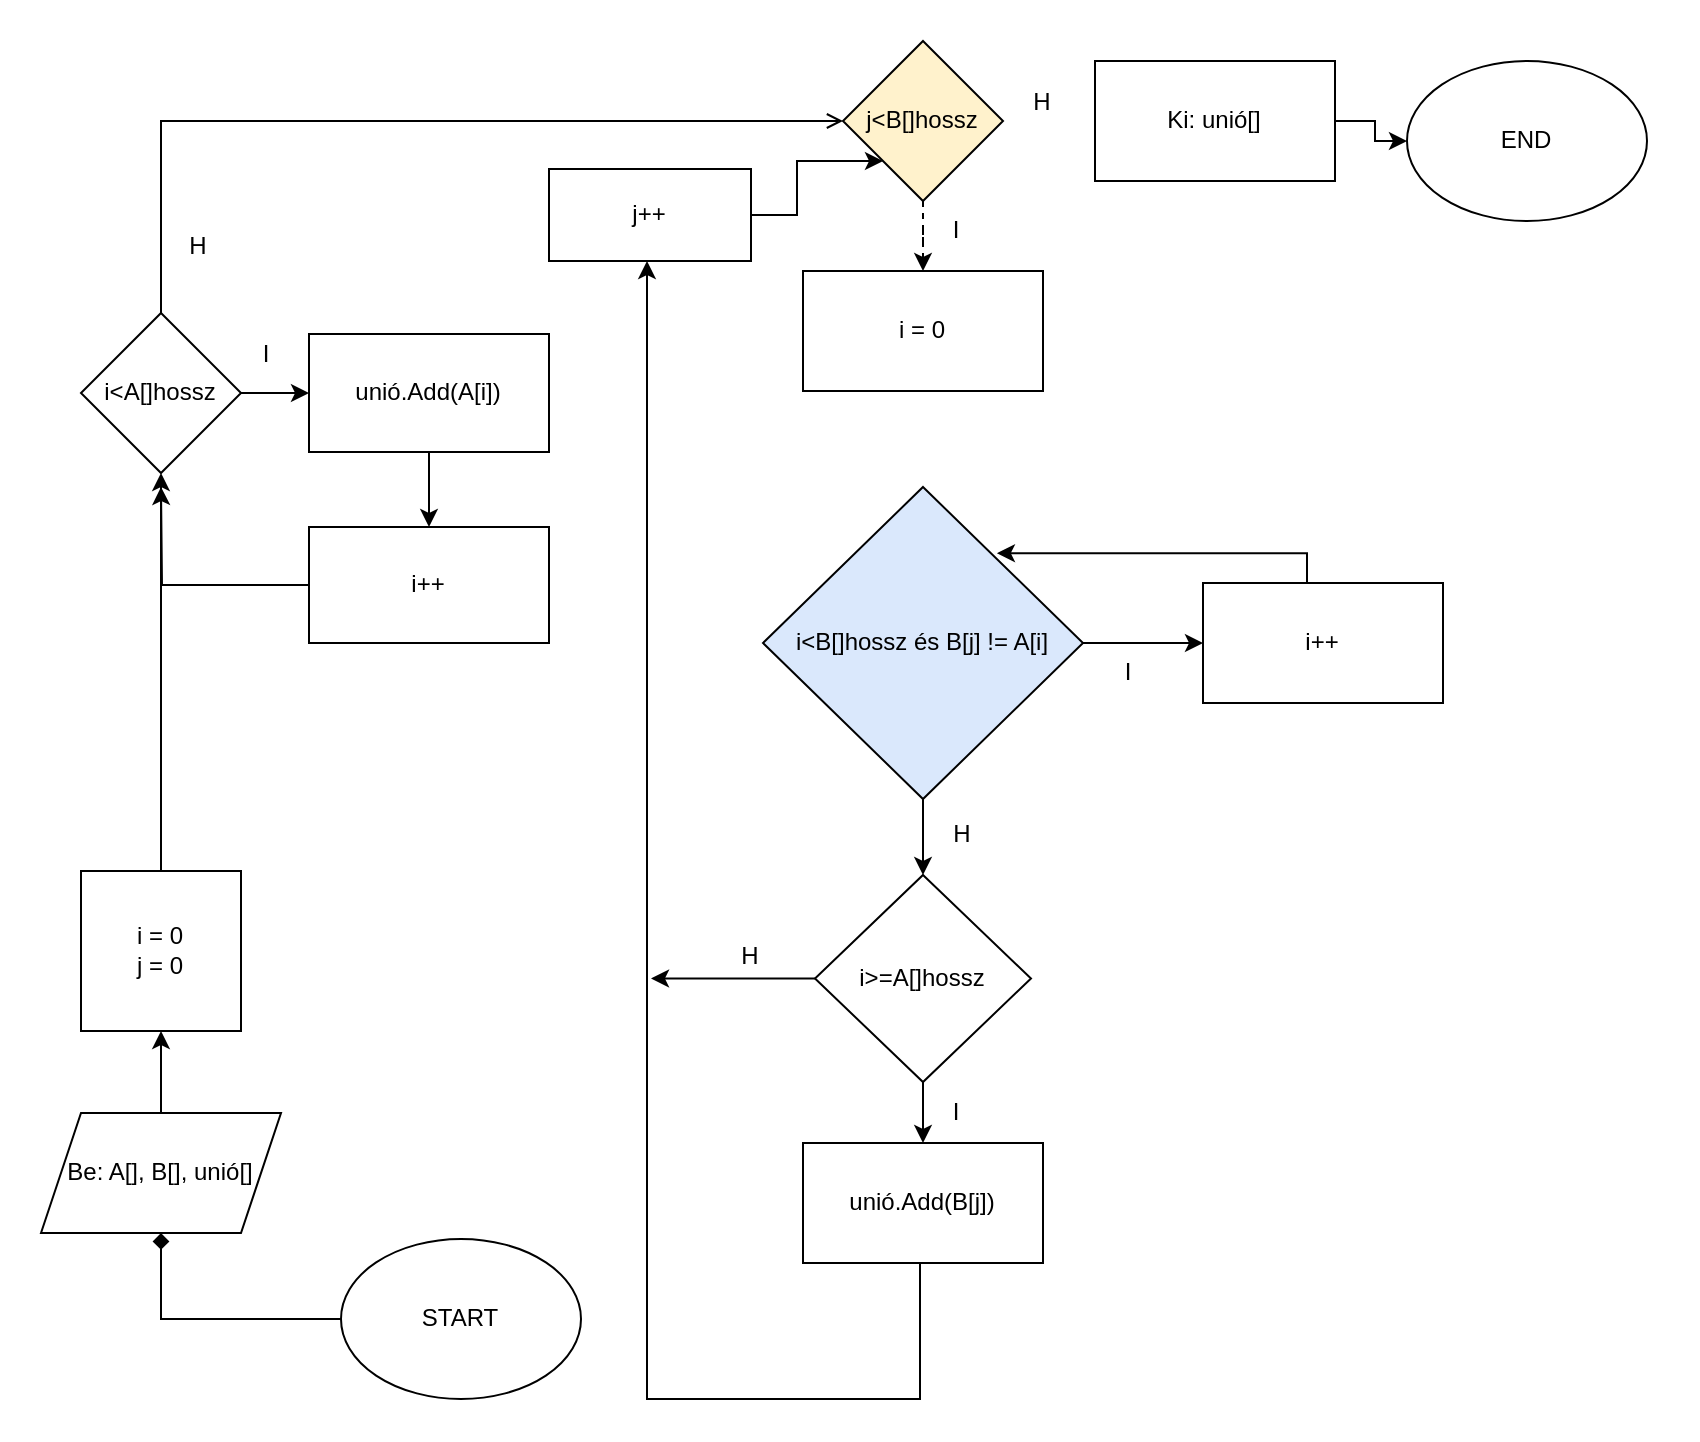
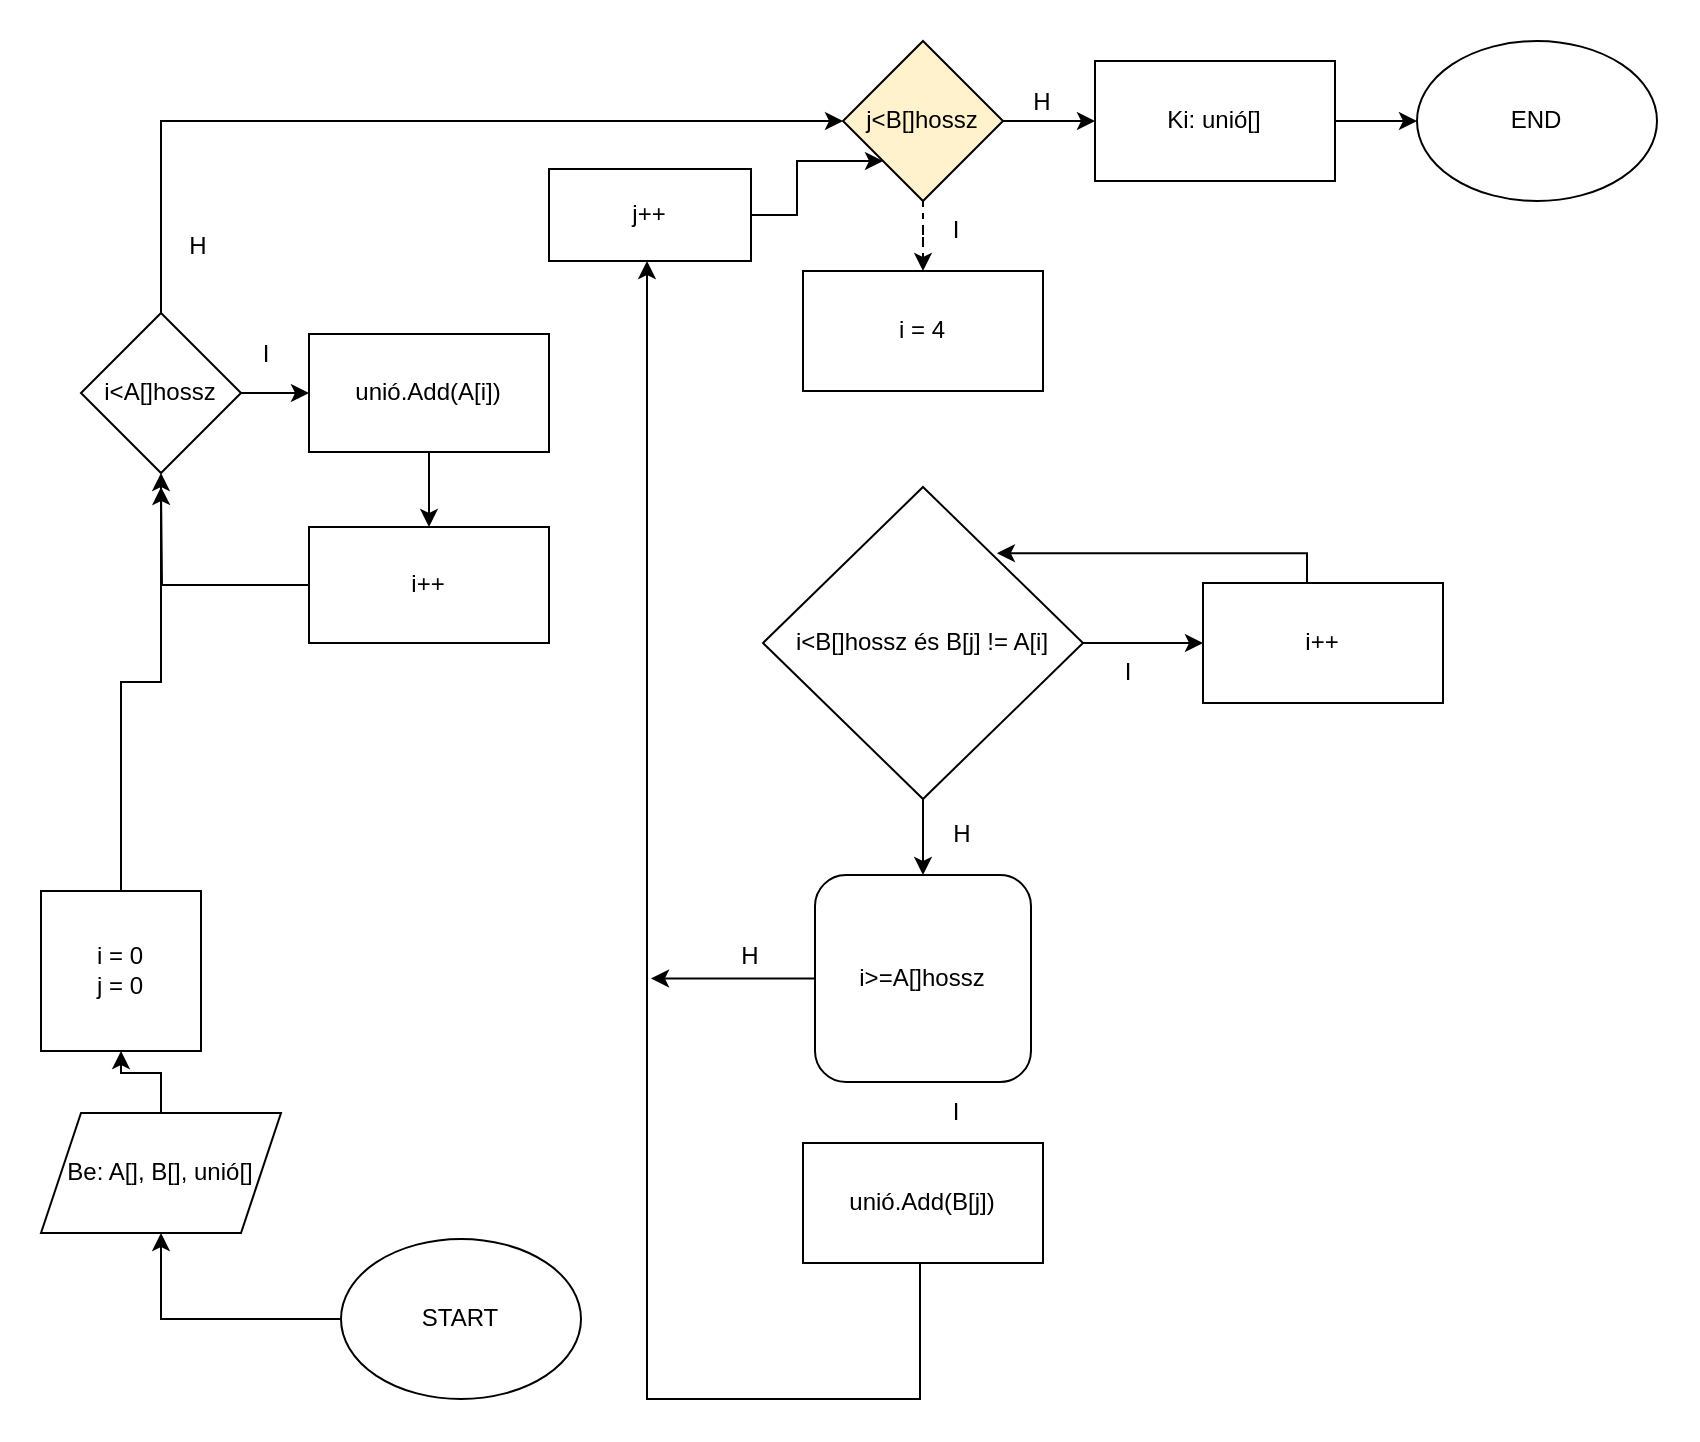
edge "i<A[]hossz" -> "j<B[]hossz": arrowhead open -> classic
edge "j<B[]hossz" -> "Ki: unió[]": added
node "END": moved (1527, 141) -> (1537, 121)
node "i = 0": label "i = 0" -> "i = 4"
node "i<B[]hossz és B[j] != A[i]": fillcolor #dae8fc -> #ffffff
node "i = 0 j = 0": moved (161, 951) -> (121, 971)
node "i>=A[]hossz": shape diamond -> rounded rectangle
edge "i>=A[]hossz" -> "unió.Add(B[j])": removed
edge "START" -> "Be: A[], B[], unió[]": arrowhead diamond -> classic
